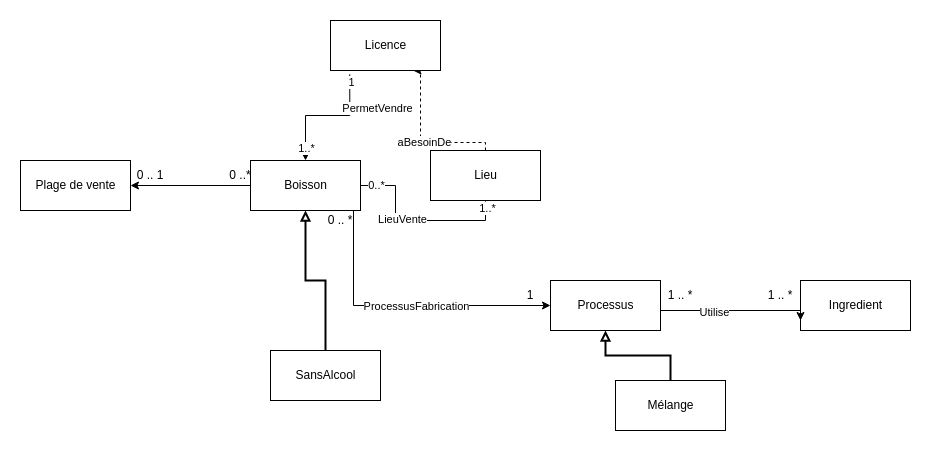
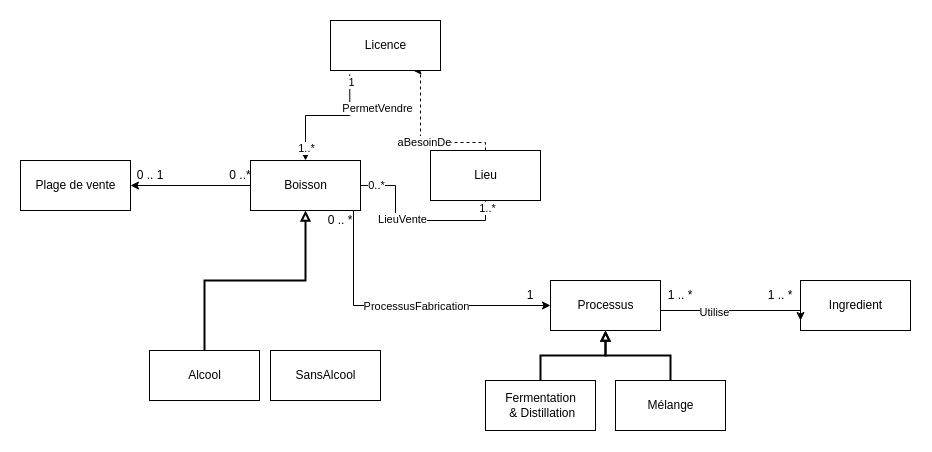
edge "Alcool" -> "Boisson": added
edge "SansAlcool" -> "Boisson": removed
edge "Fermentation & Distillation" -> "Processus": added
node "Alcool": added
node "Fermentation & Distillation": added
